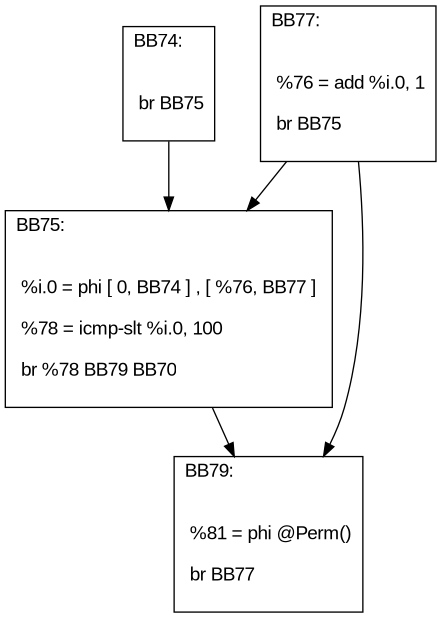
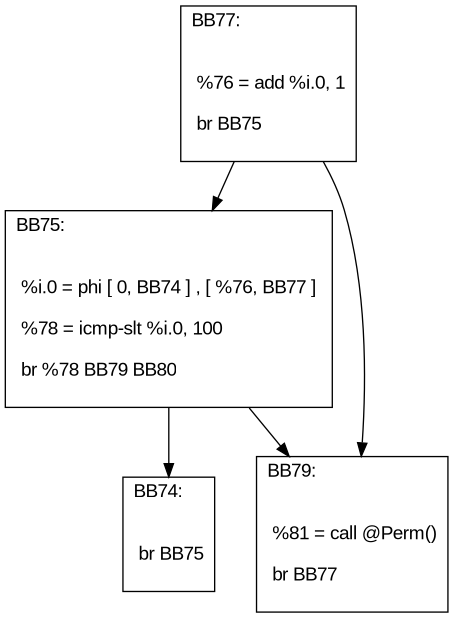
edge "BB74:" -> "BB75:": reversed
node "BB75:": text "br %78 BB79 BB70" -> "br %78 BB79 BB80"
node "BB79:": text "%81 = phi @Perm()" -> "%81 = call @Perm()"
